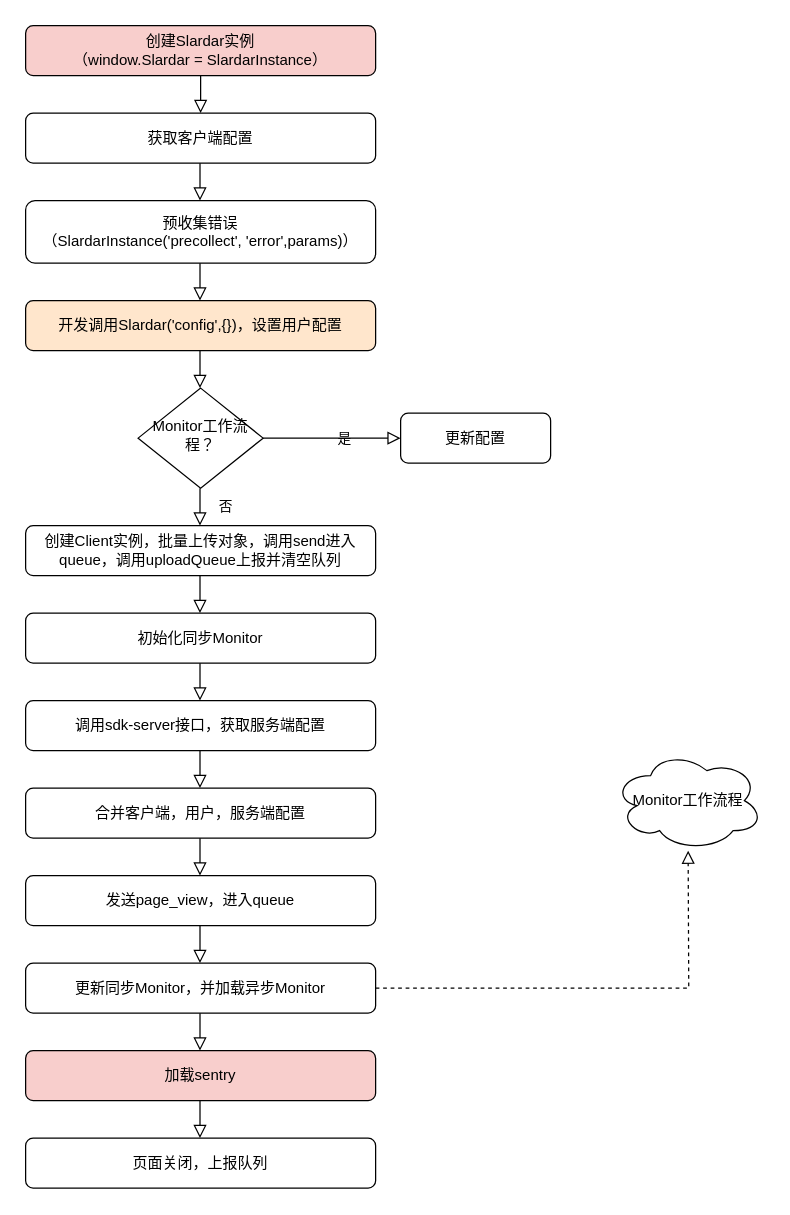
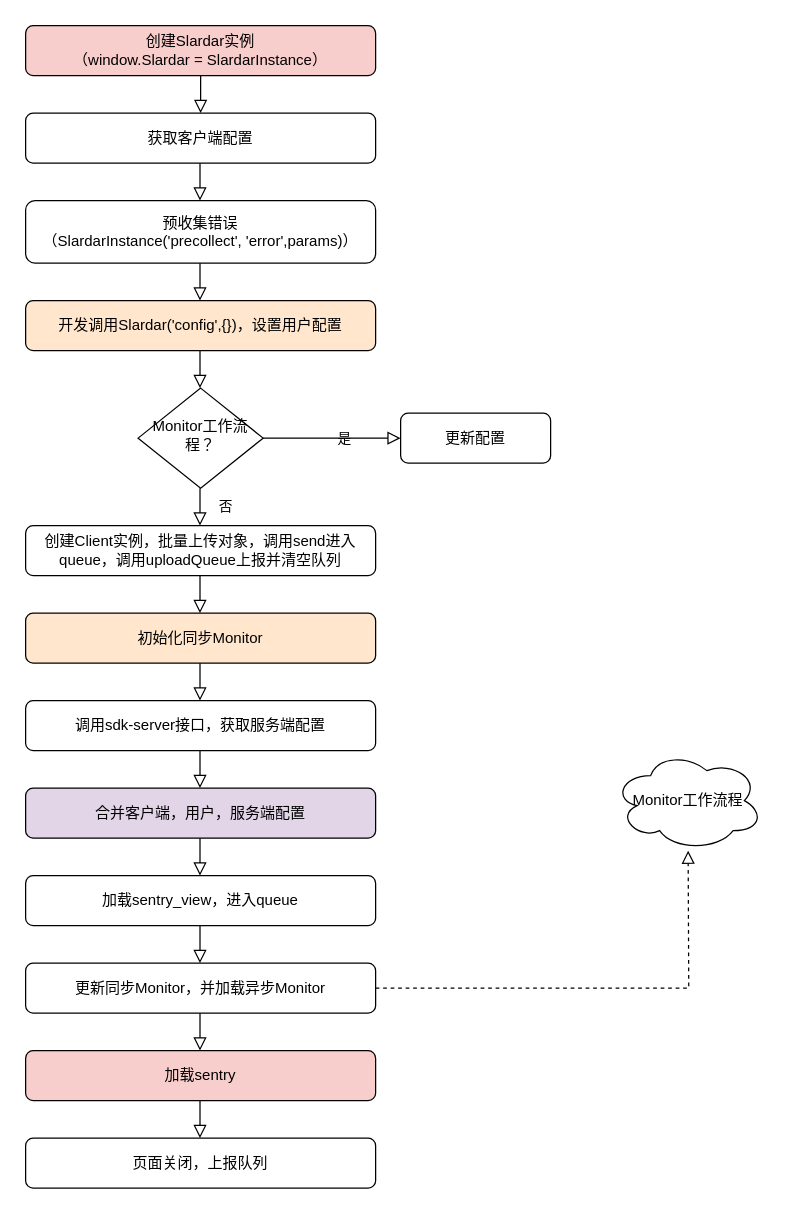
node "初始化同步Monitor": fillcolor #ffffff -> #ffe6cc
node "合并客户端，用户，服务端配置": fillcolor #ffffff -> #e1d5e7
node "发送page_view，进入queue": label "发送page_view，进入queue" -> "加载sentry_view，进入queue"
